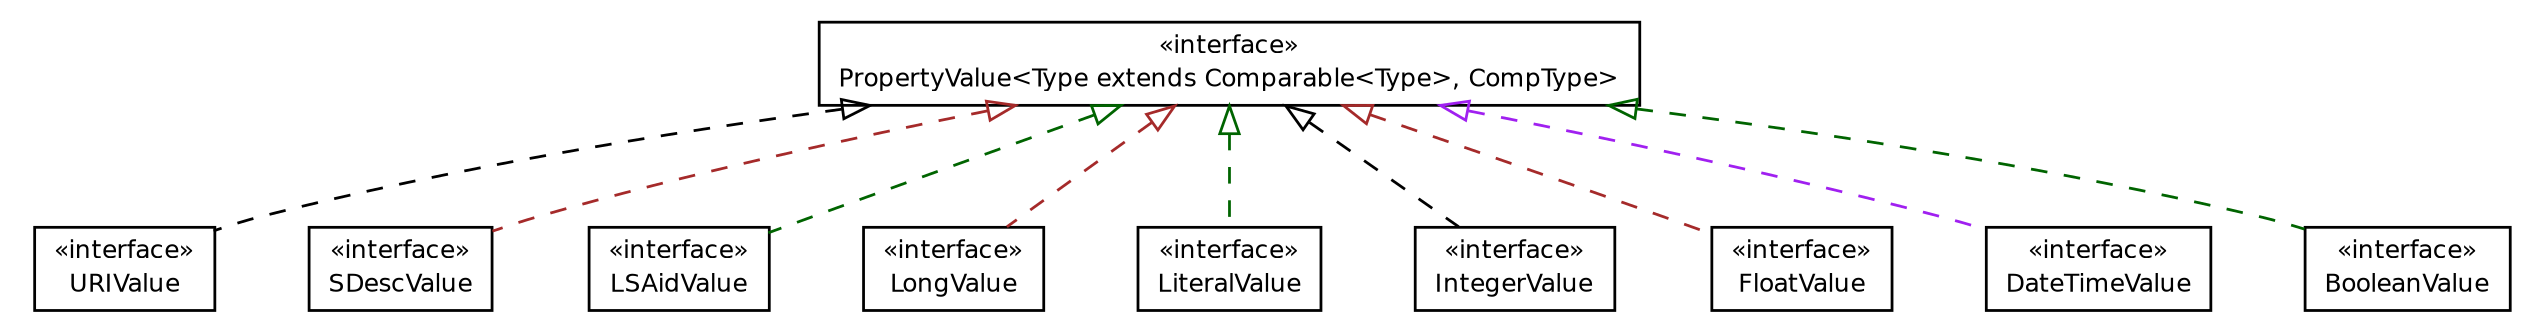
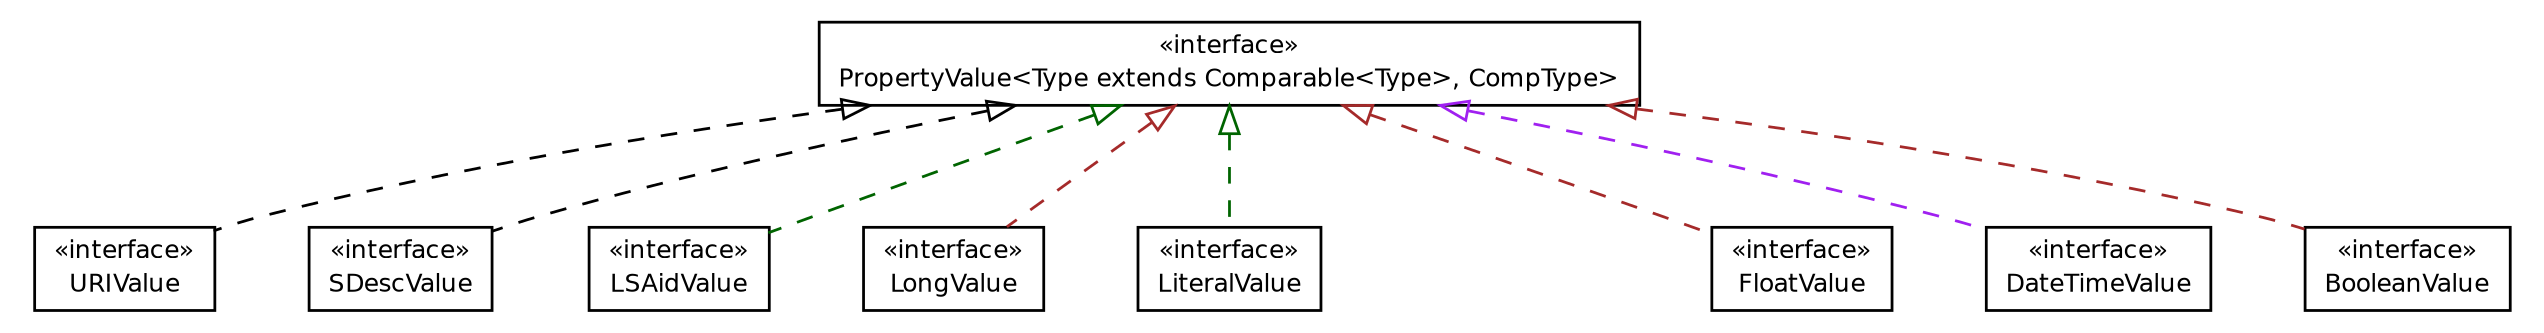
edge "BooleanValue" -> "PropertyValue<Type extends Comparable<Type>, CompType>": color darkgreen -> brown
edge "SDescValue" -> "PropertyValue<Type extends Comparable<Type>, CompType>": color brown -> black
node "IntegerValue": removed
